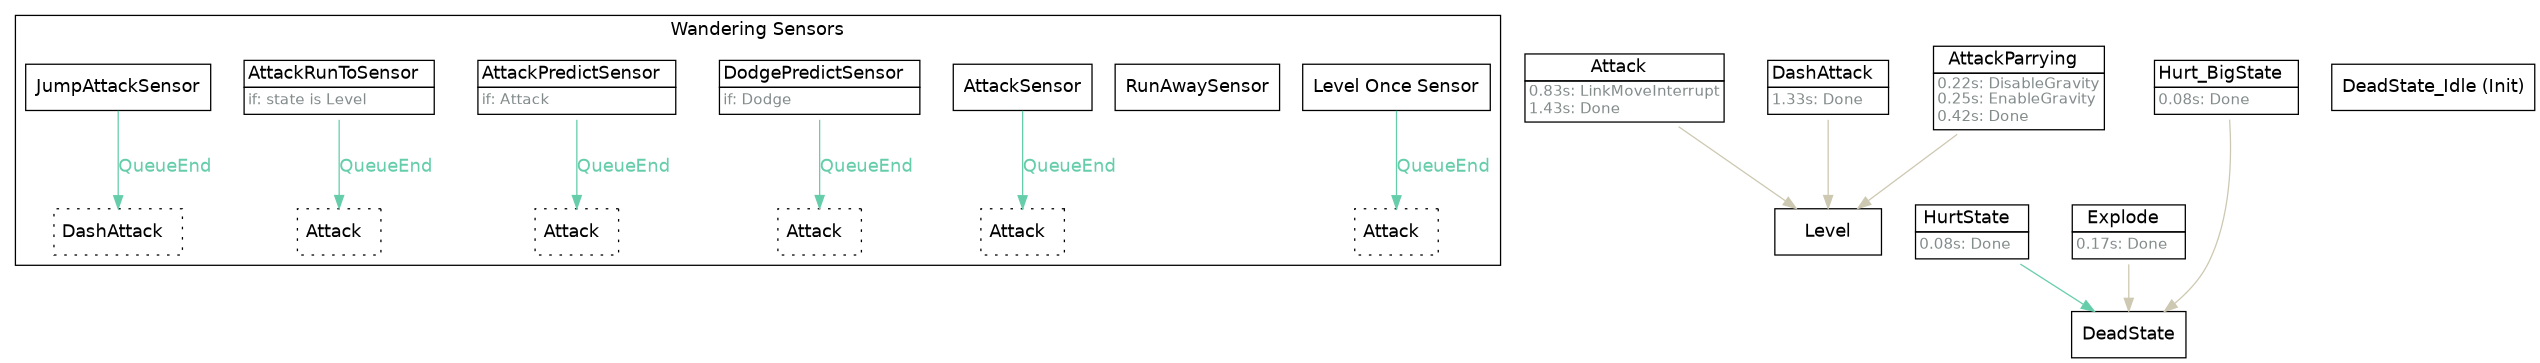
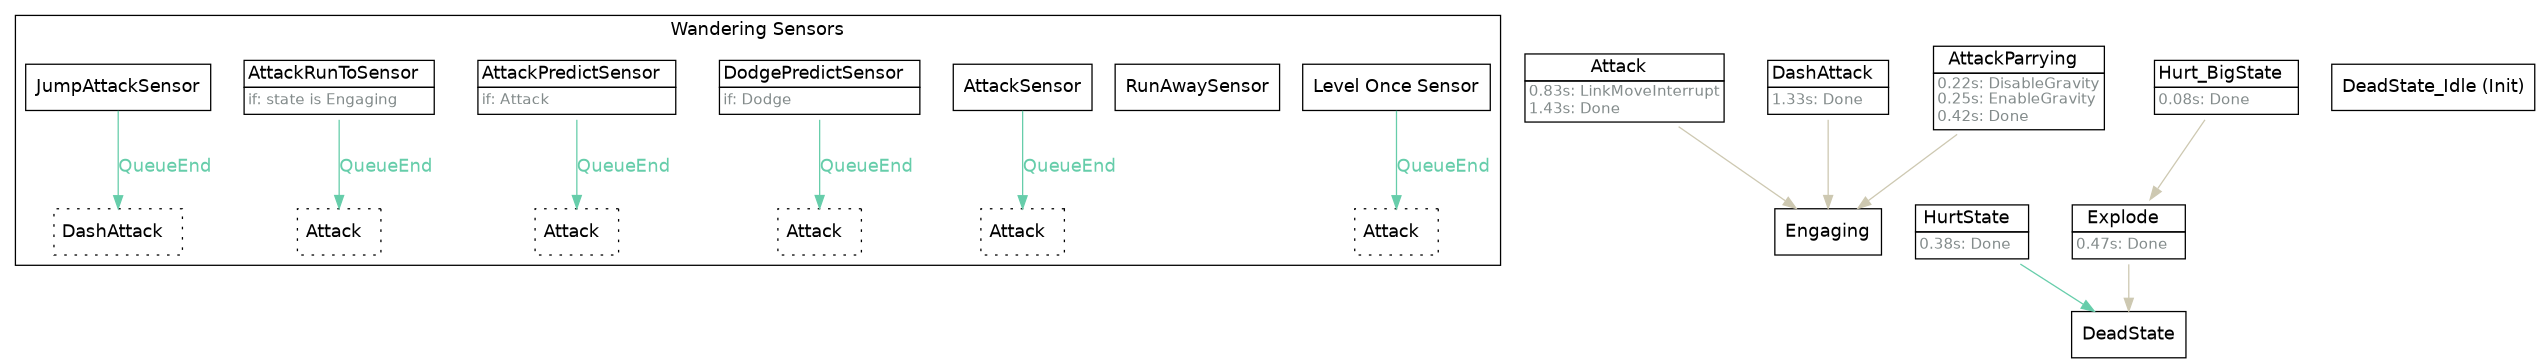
node "AttackRunToSensor": text "if: state is Level" -> "if: state is Engaging"
edge "Hurt_BigState" -> "DeadState": now "Hurt_BigState" -> "Explode"
node "Level": label "Level" -> "Engaging"
node "HurtState": text "0.08s: Done" -> "0.38s: Done"
node "Explode": text "0.17s: Done" -> "0.47s: Done"
